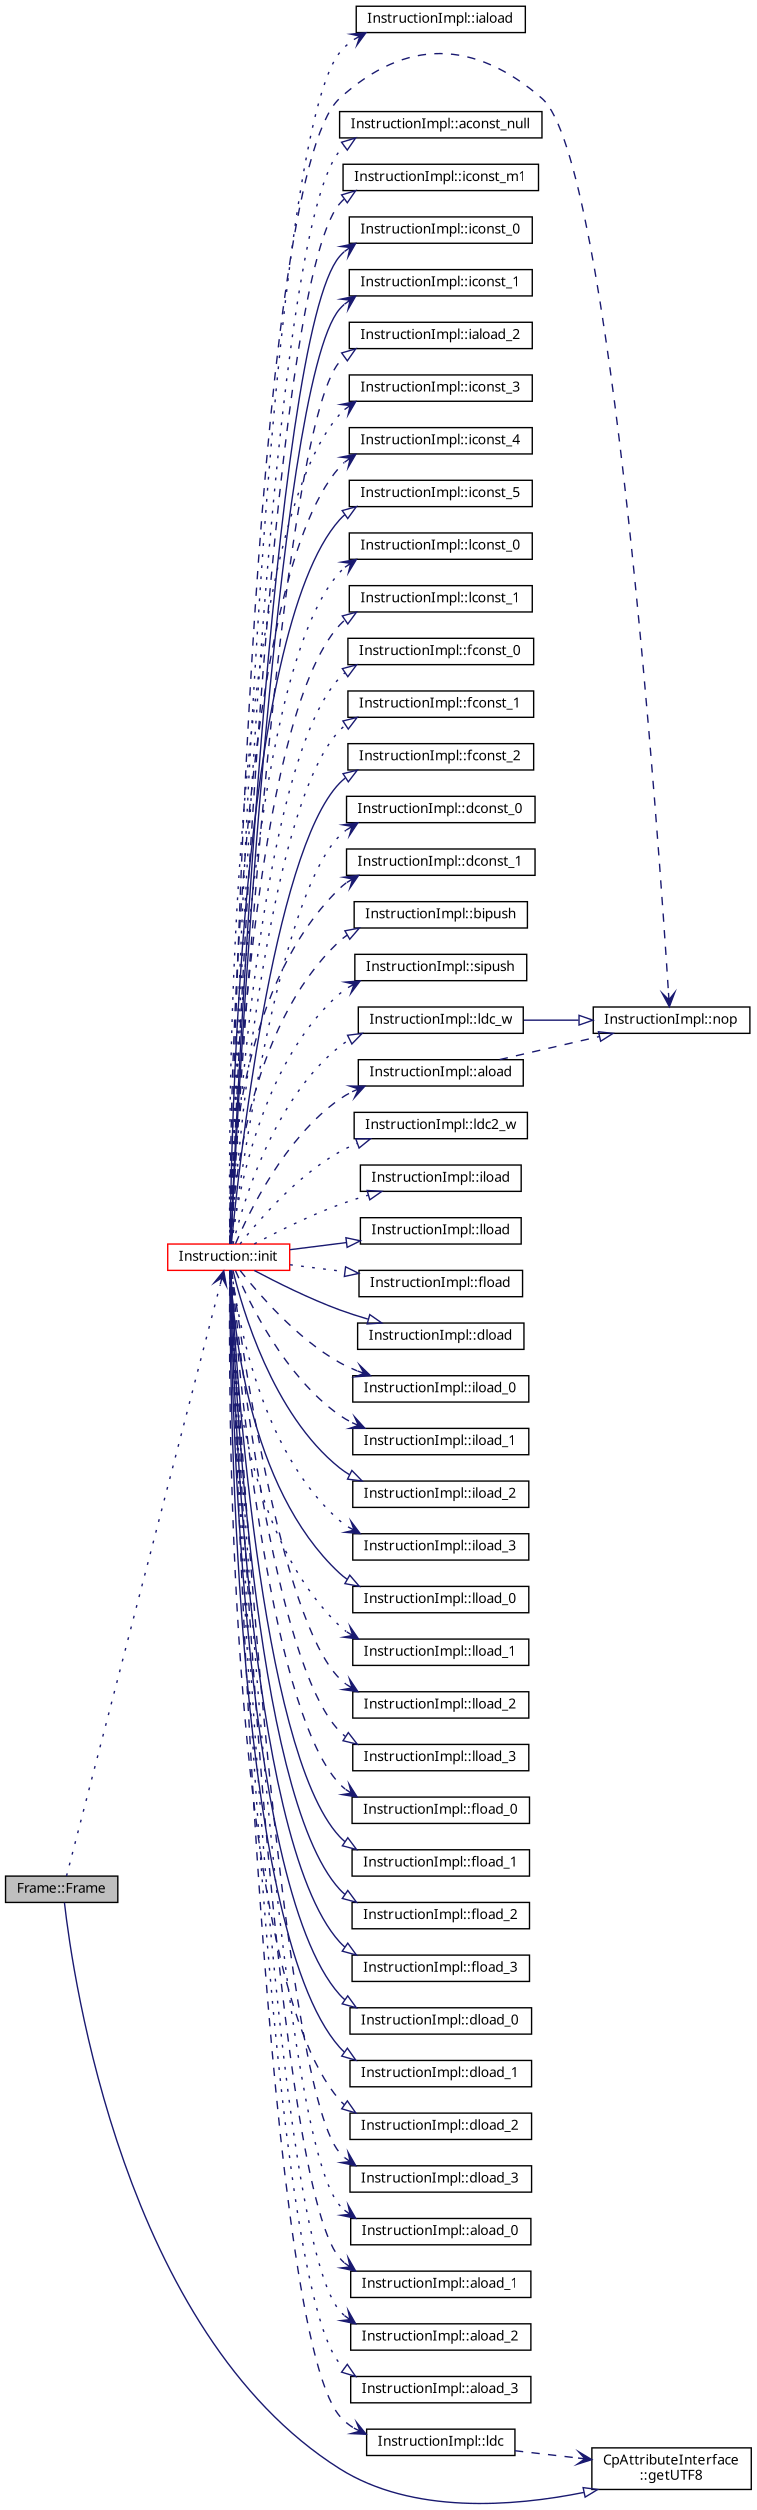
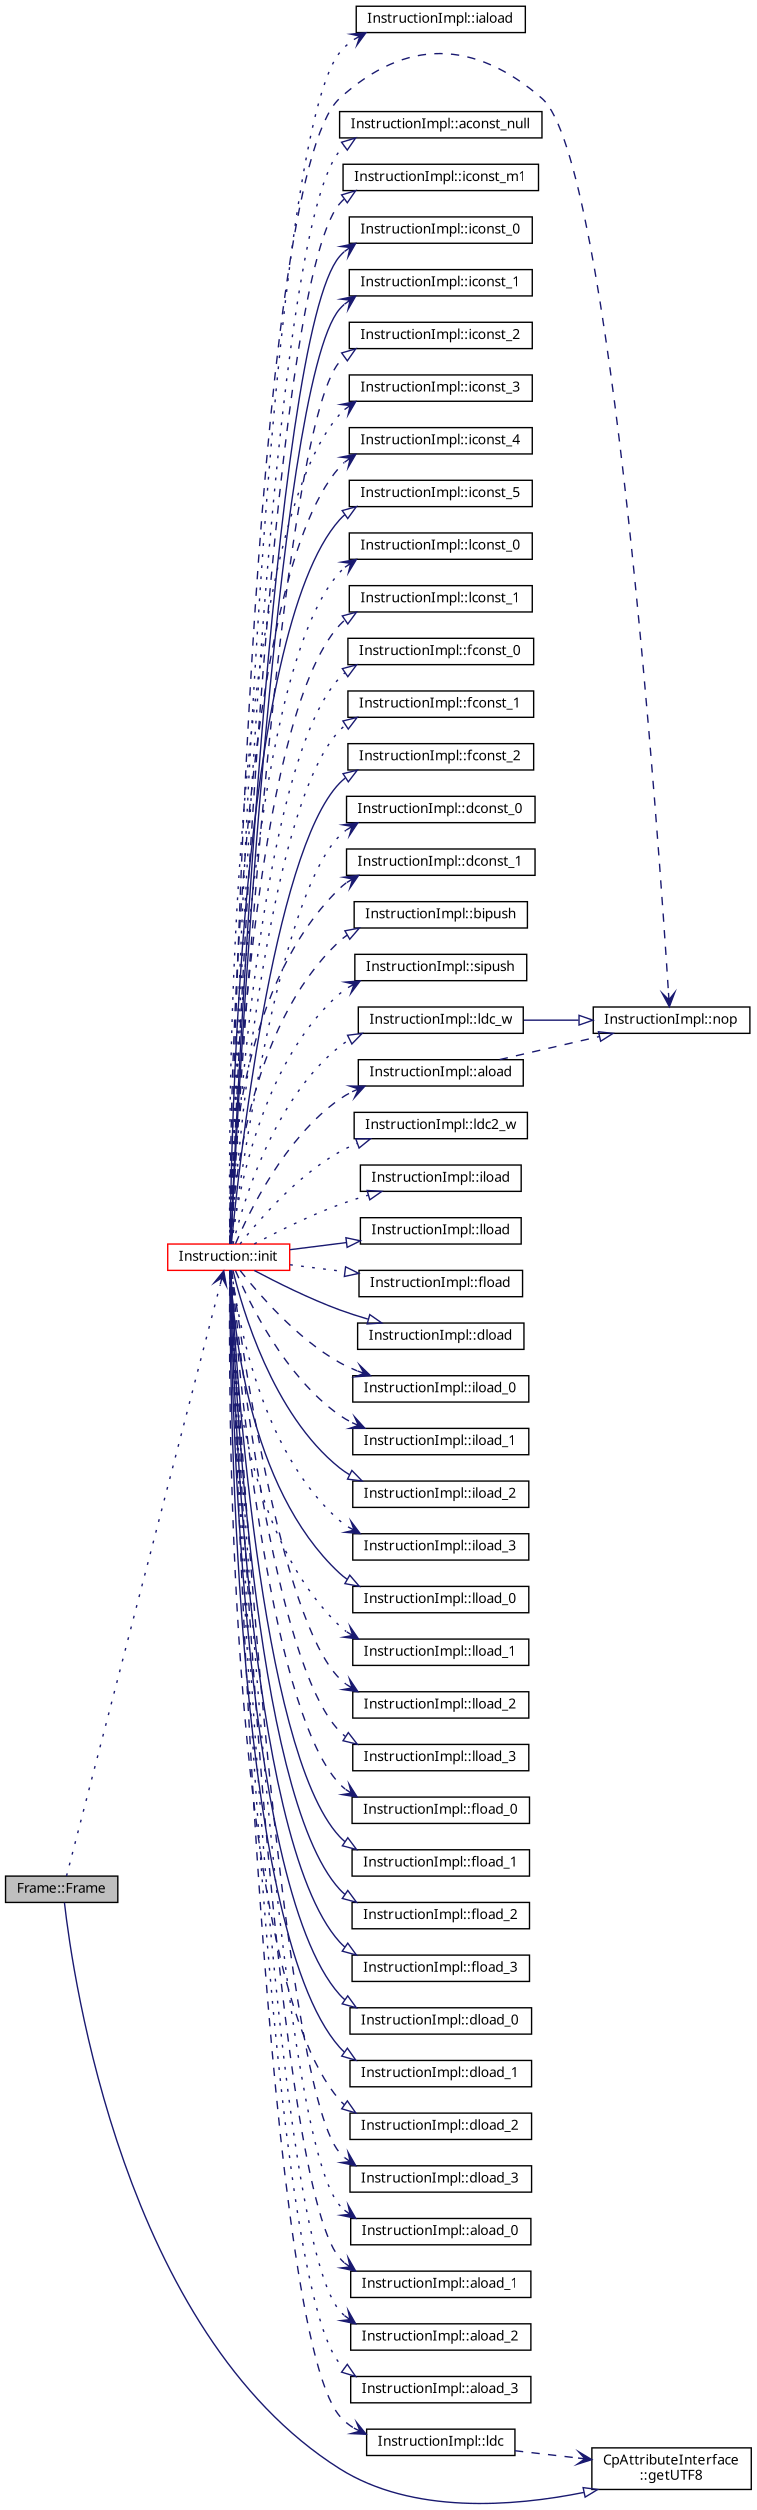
node "InstructionImpl::iaload_2": label "InstructionImpl::iaload_2" -> "InstructionImpl::iconst_2"
